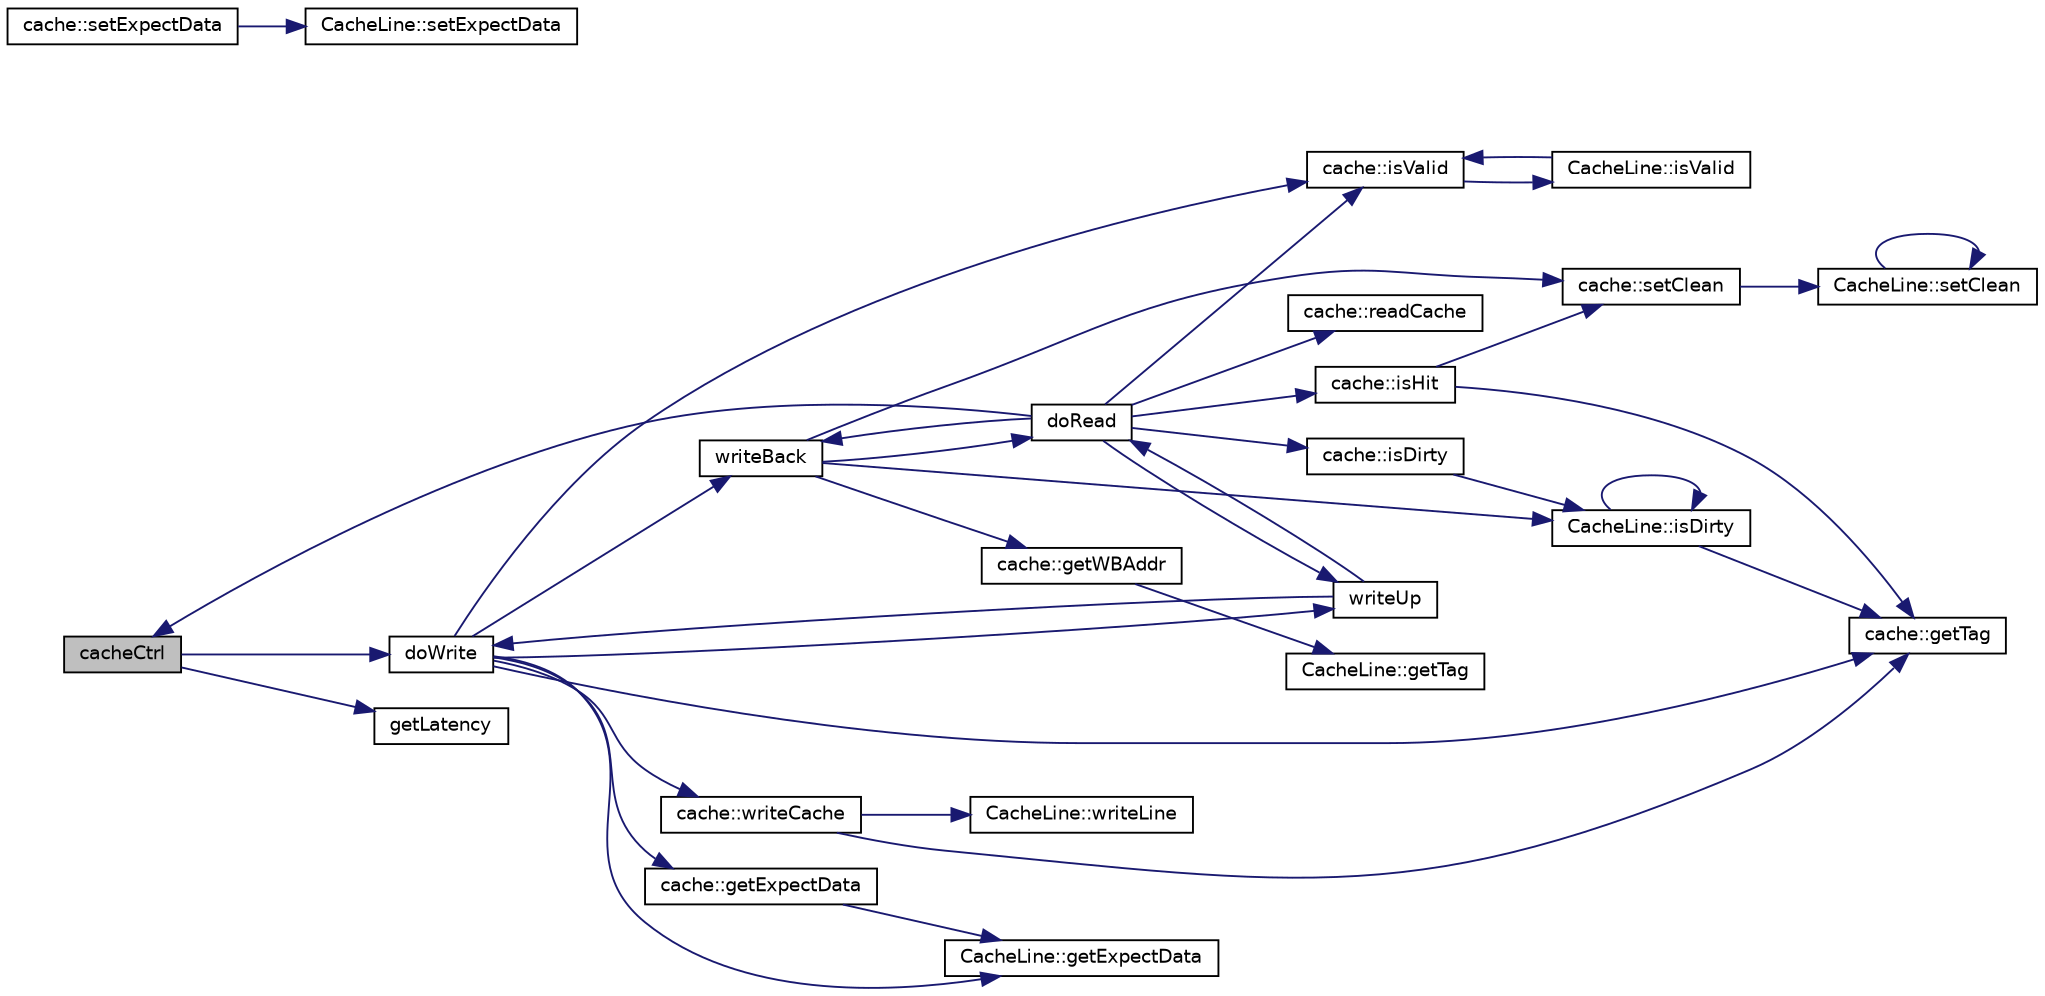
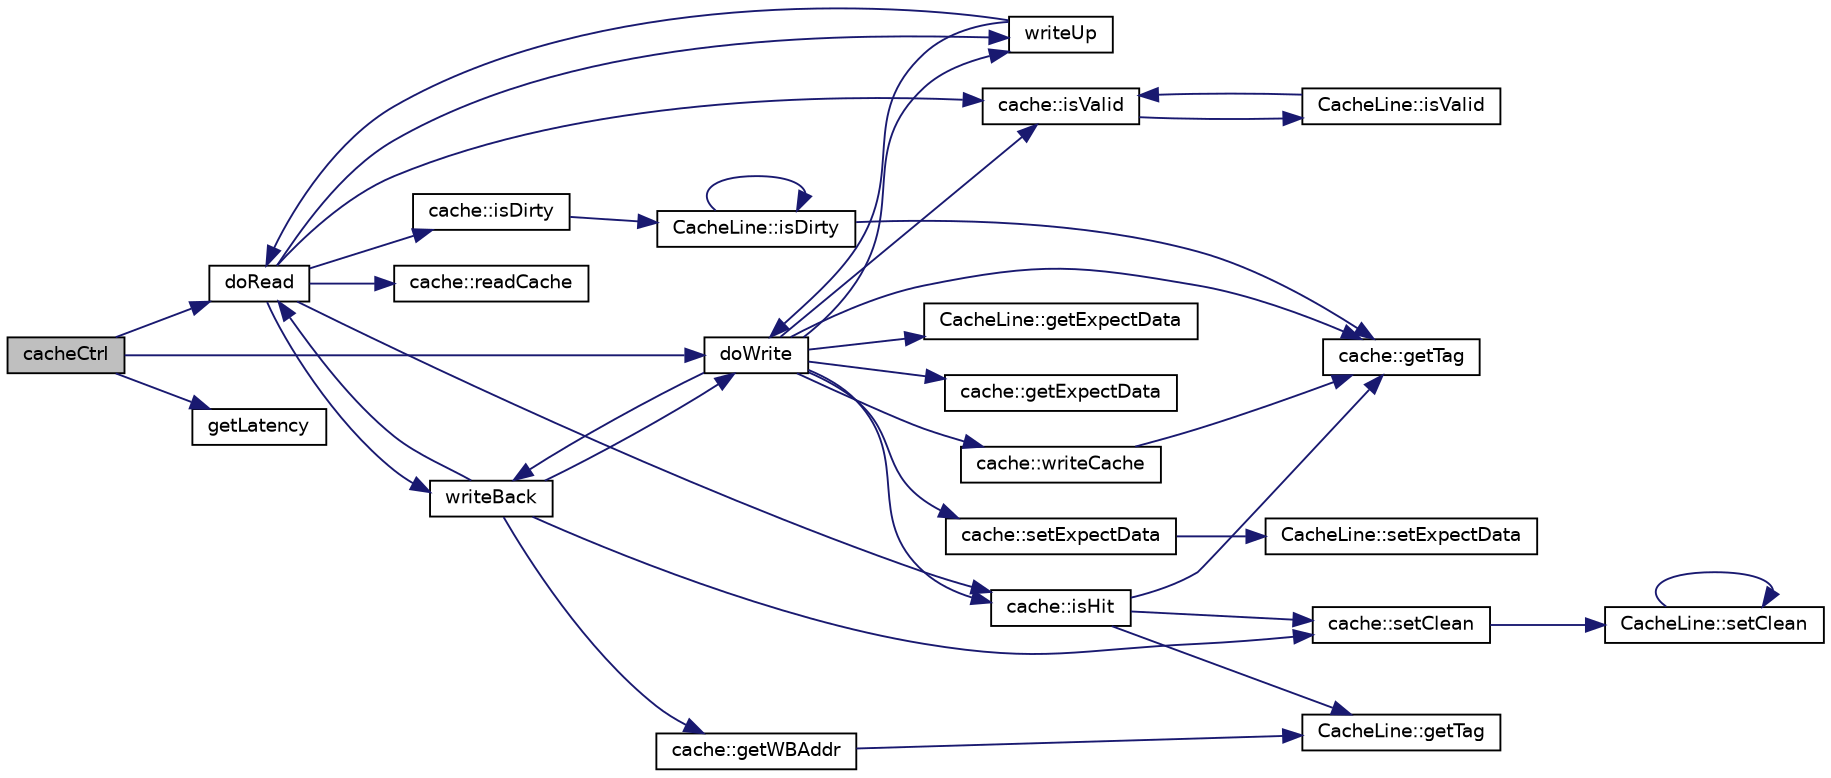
edge "doRead" -> "cacheCtrl": reversed
edge "doWrite" -> "cache::setExpectData": added
edge "doWrite" -> "cache::isHit": added
edge "writeBack" -> "CacheLine::isDirty": now "writeBack" -> "doWrite"
edge "cache::isHit" -> "CacheLine::getTag": added
node "CacheLine::writeLine": removed
edge "cache::getExpectData" -> "CacheLine::getExpectData": removed
